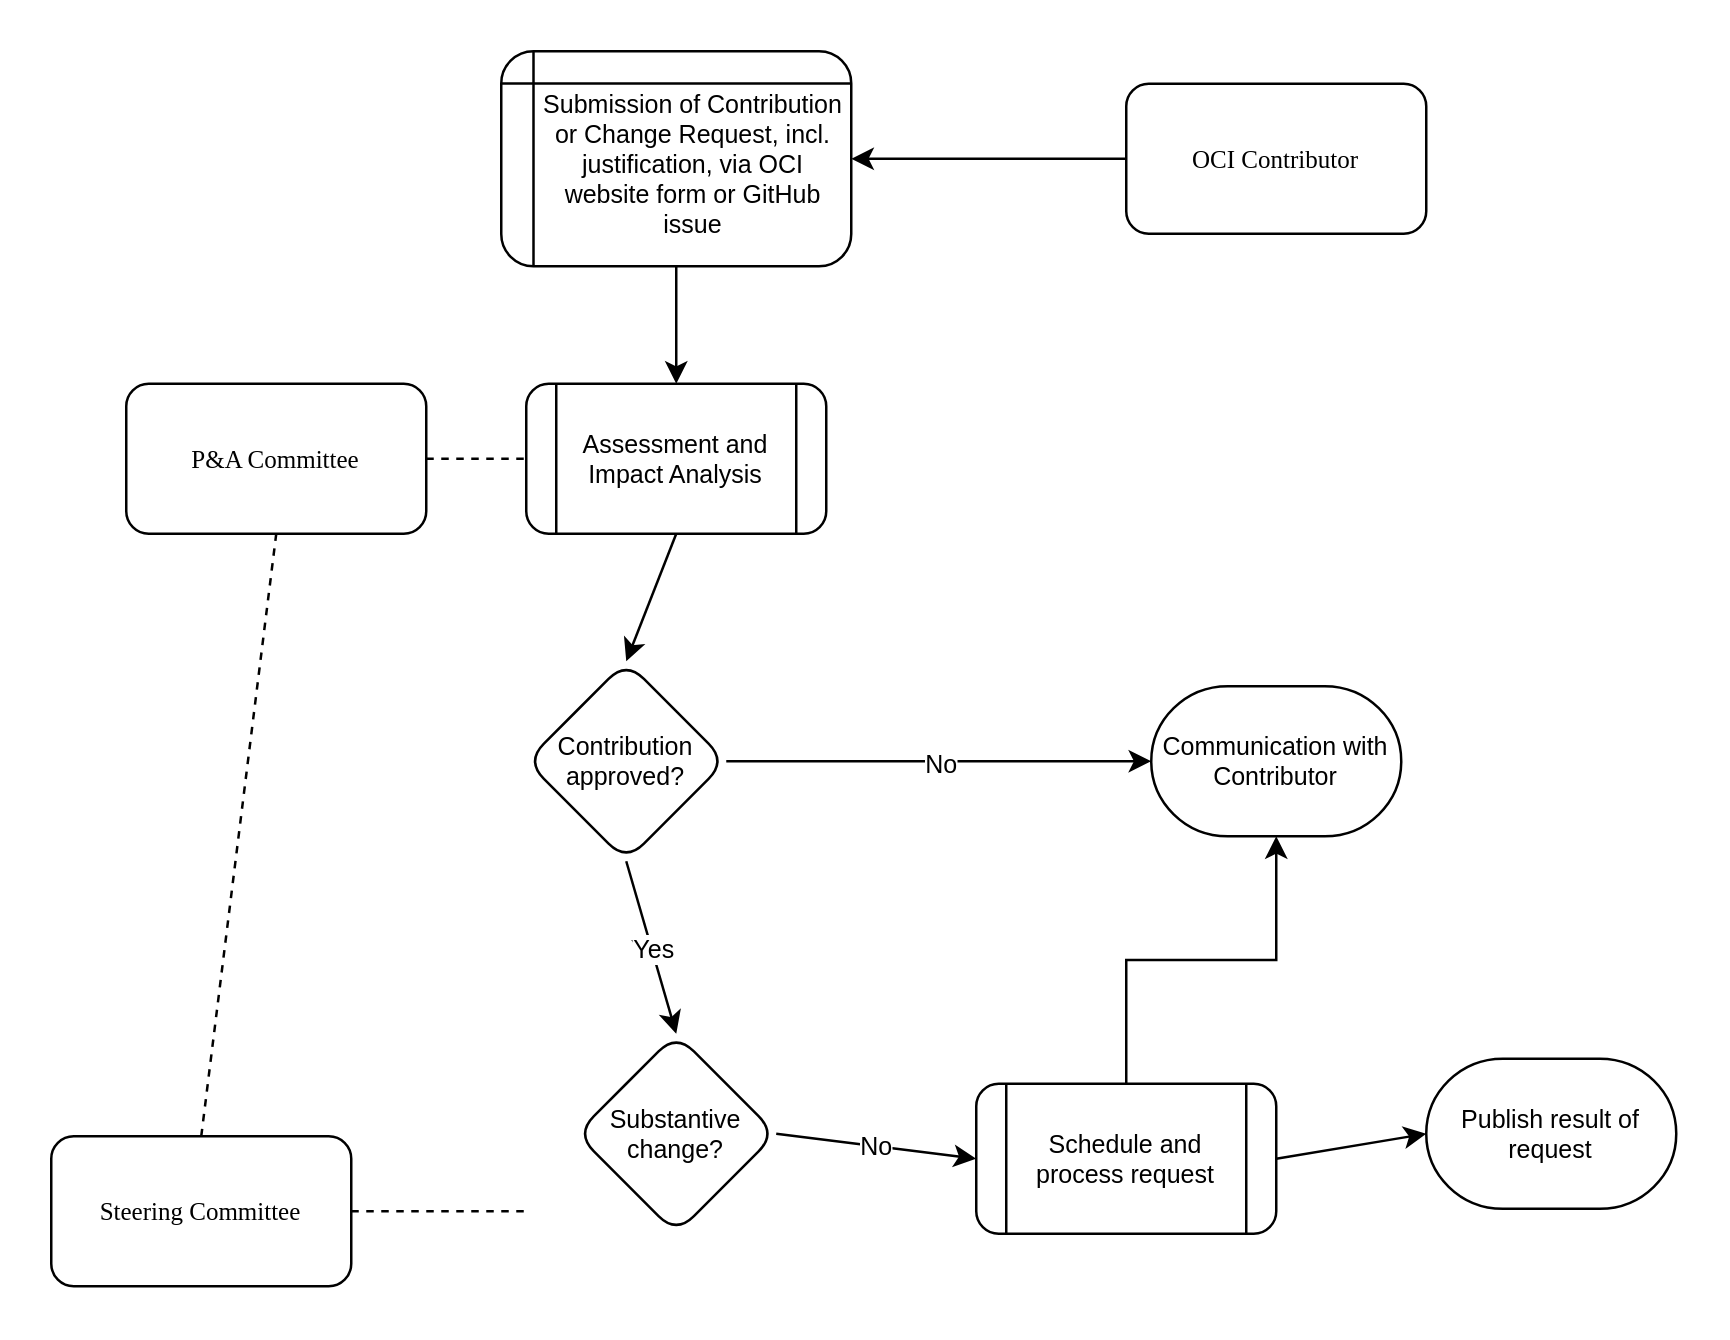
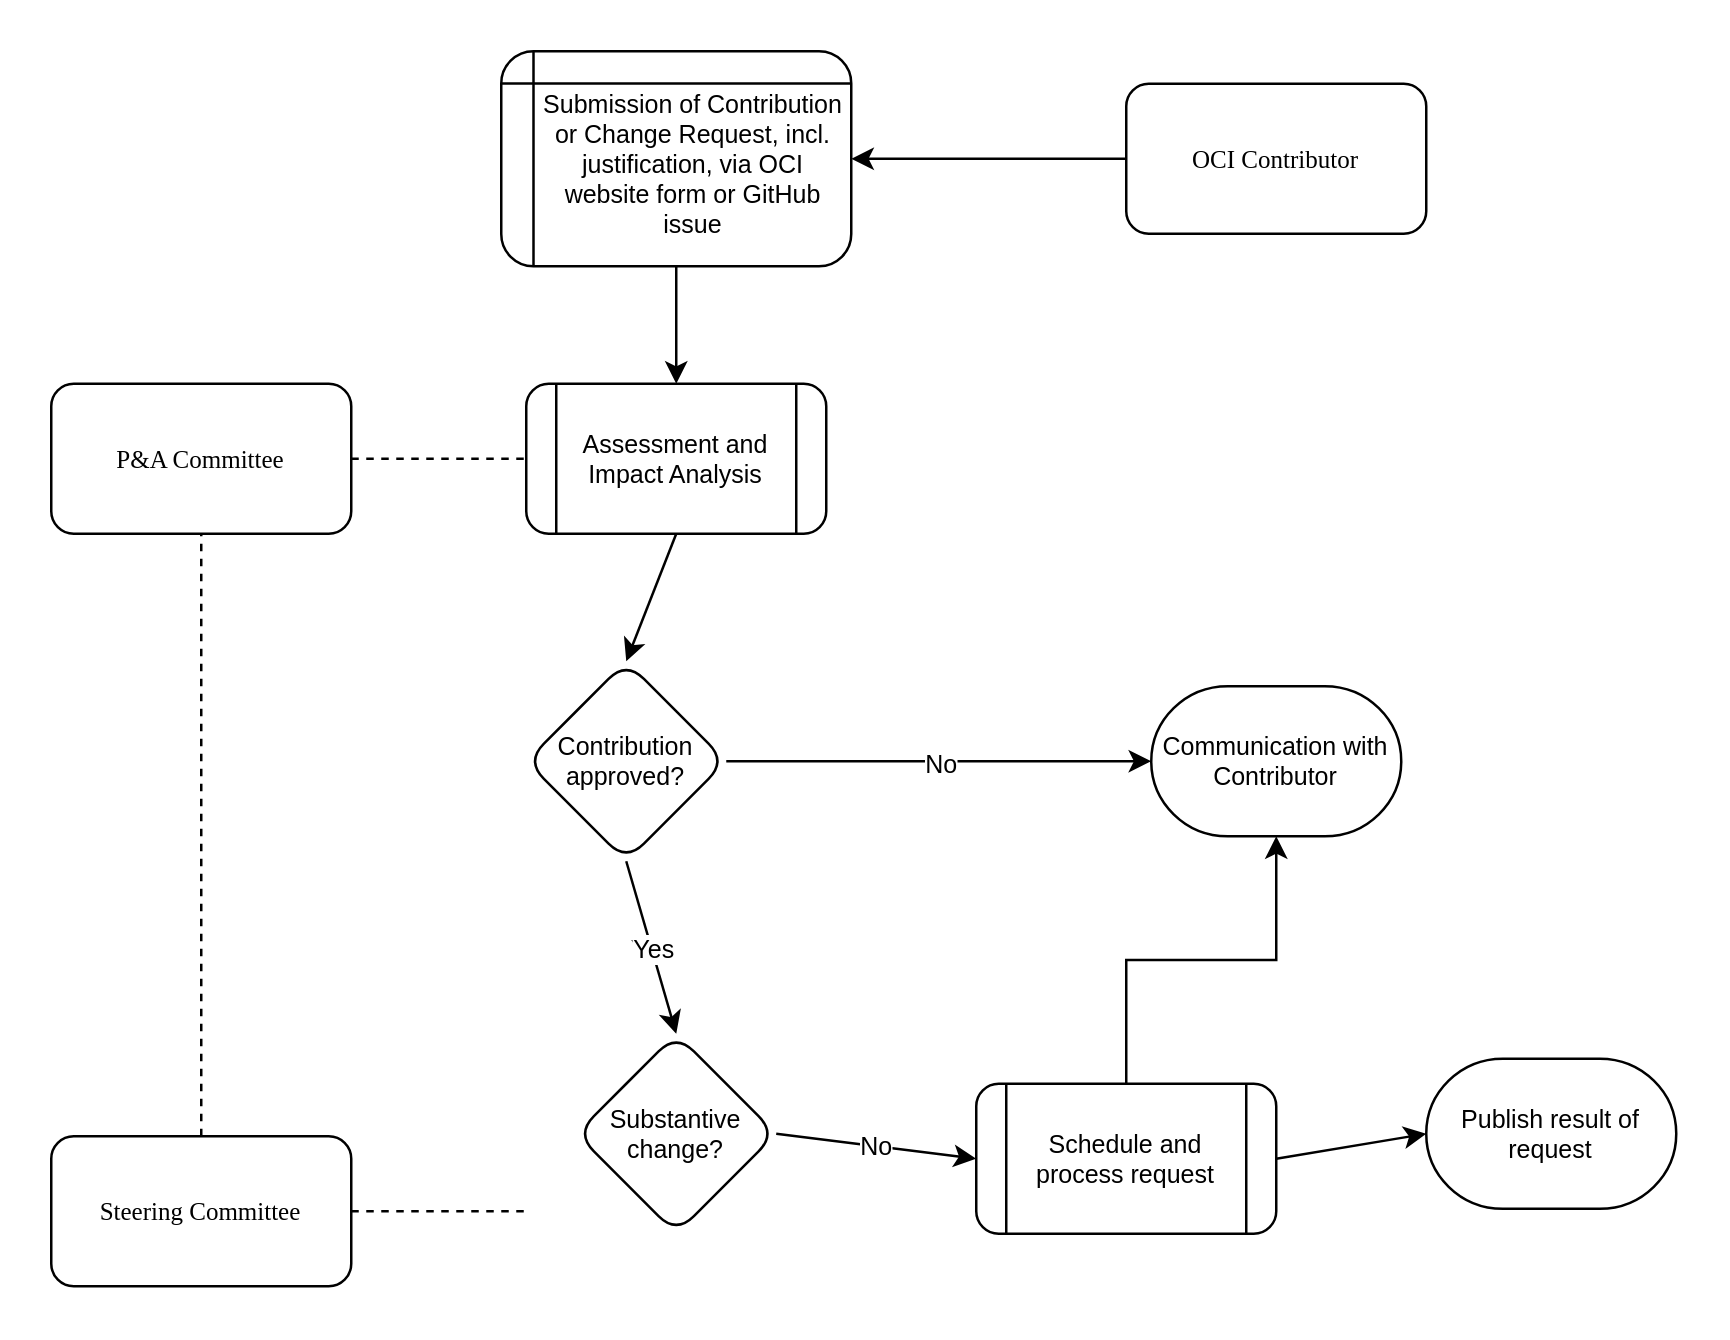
node "P&A Committee": moved (276, 459) -> (201, 459)
